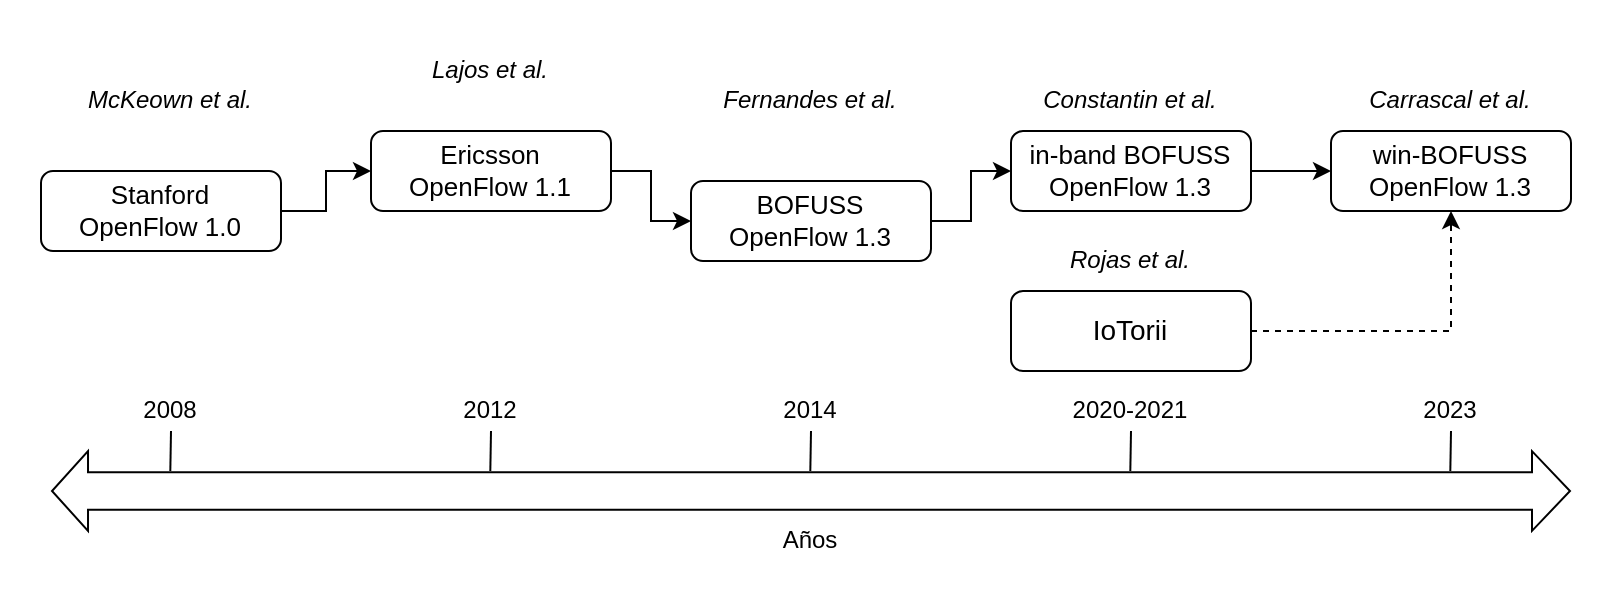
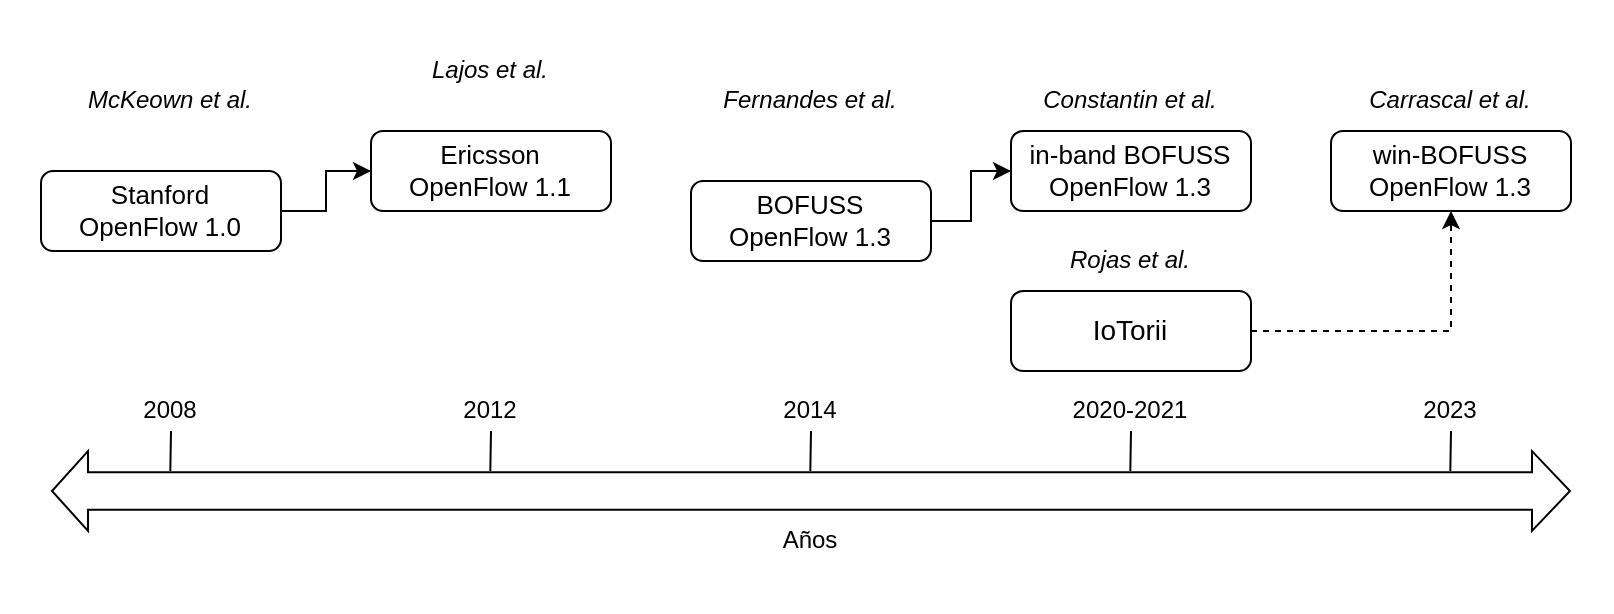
edge "in-band BOFUSS OpenFlow 1.3" -> "win-BOFUSS OpenFlow 1.3": removed
edge "Ericsson OpenFlow 1.1" -> "BOFUSS OpenFlow 1.3": removed
